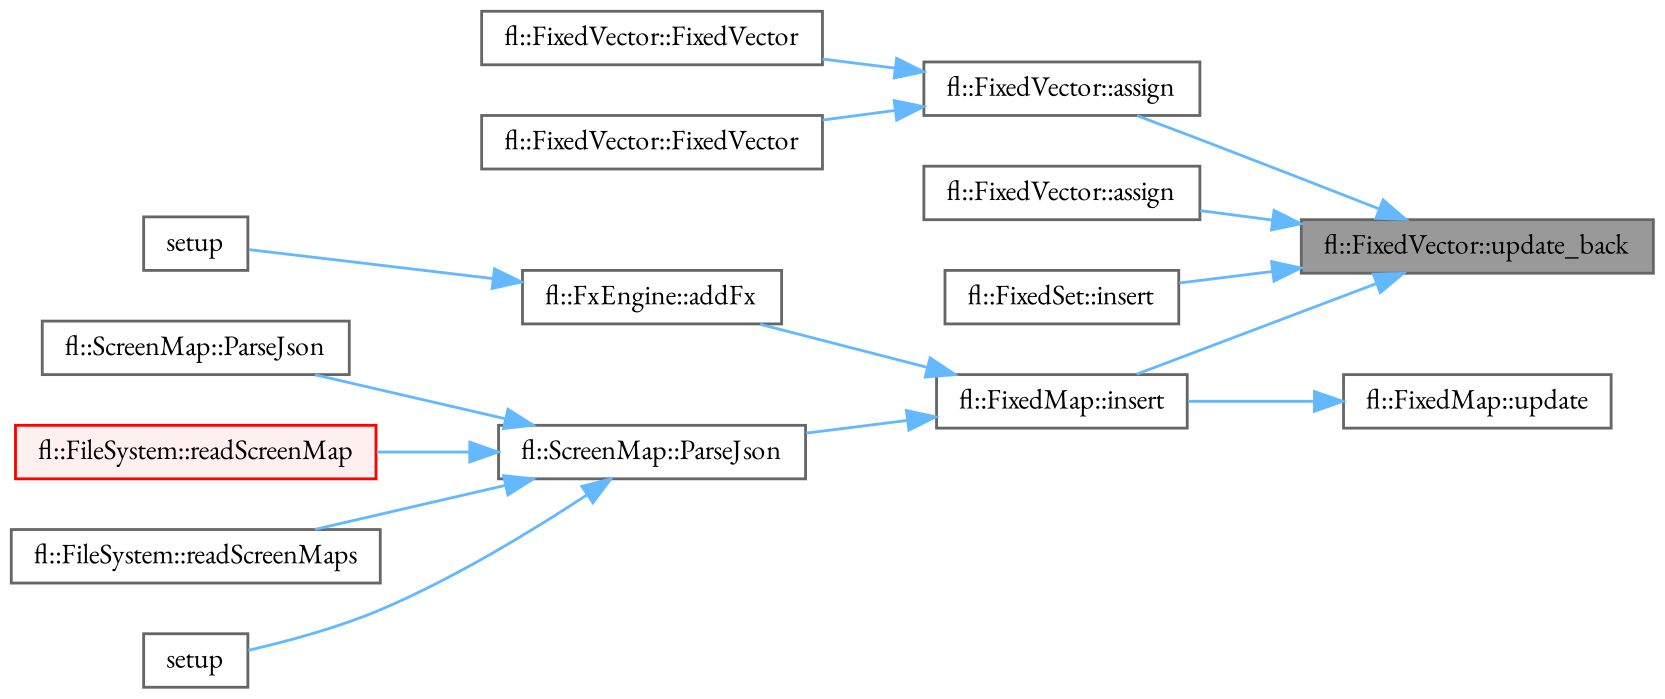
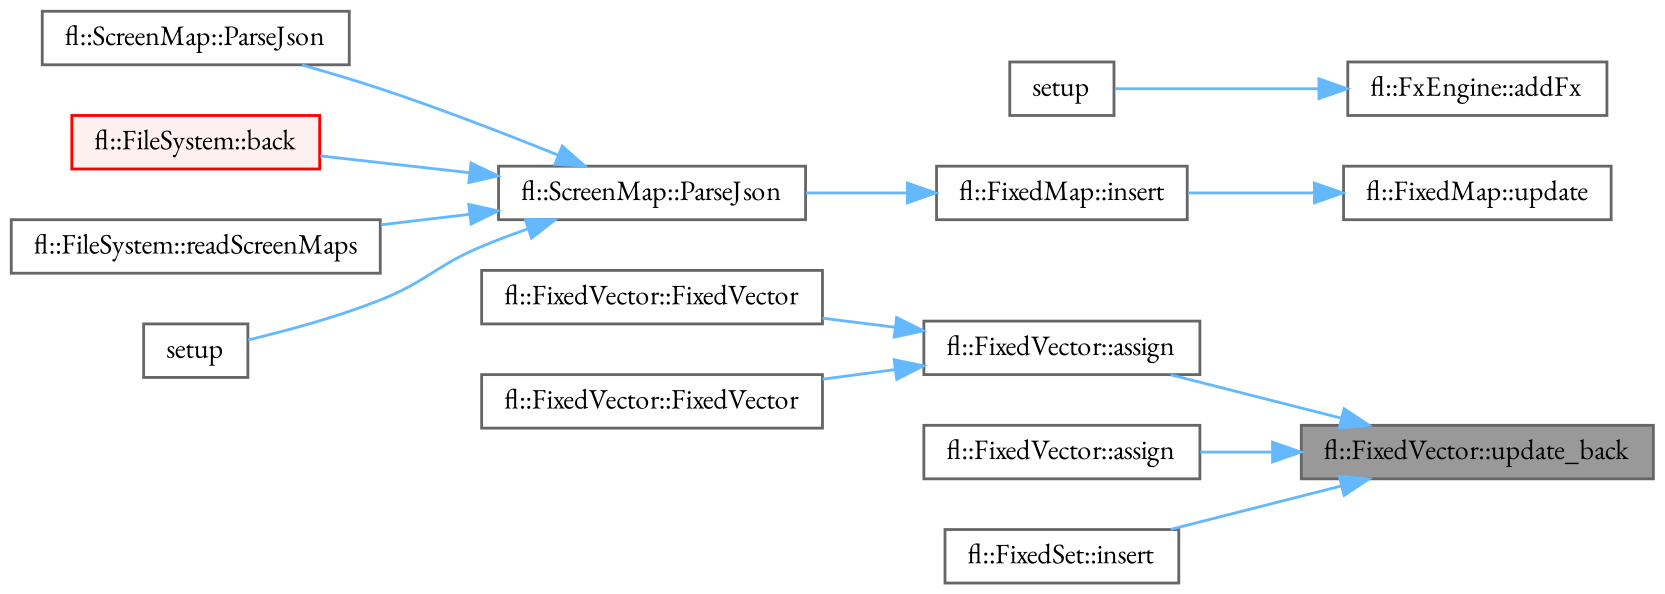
edge "fl::FixedMap::insert" -> "fl::FixedVector::update_back": removed
edge "fl::FxEngine::addFx" -> "fl::FixedMap::insert": removed
node "fl::FileSystem::readScreenMap": label "fl::FileSystem::readScreenMap" -> "fl::FileSystem::back"
